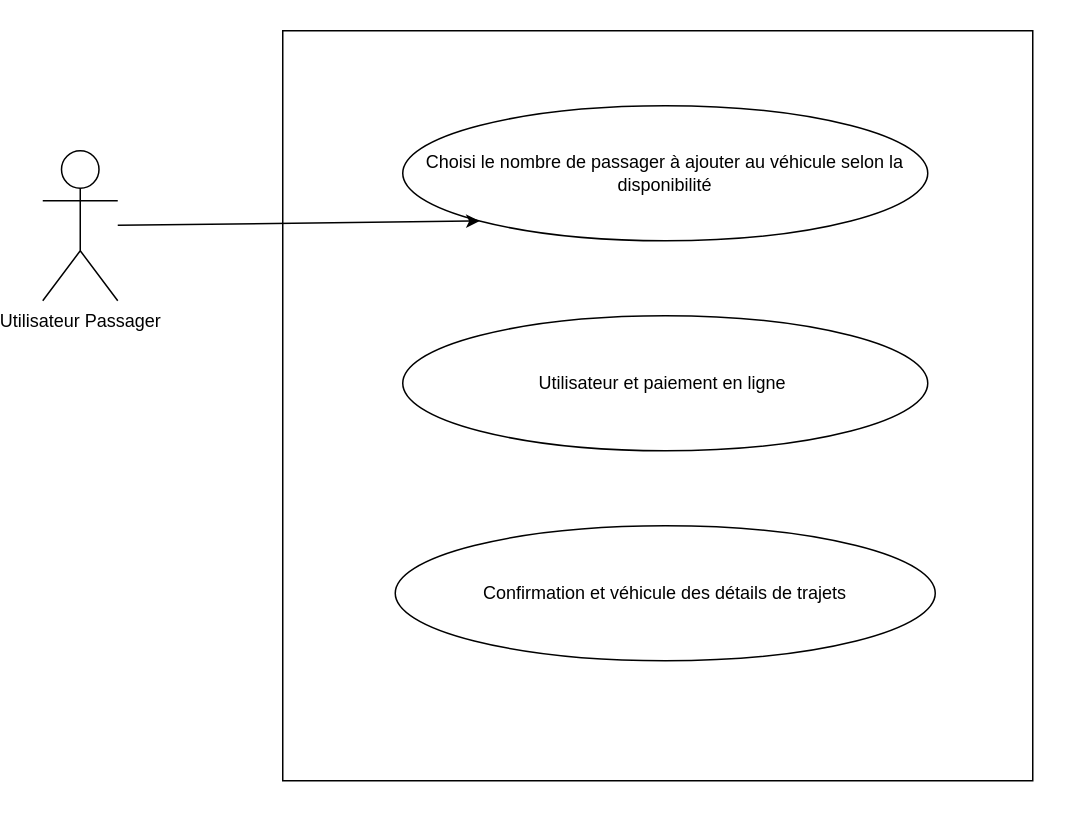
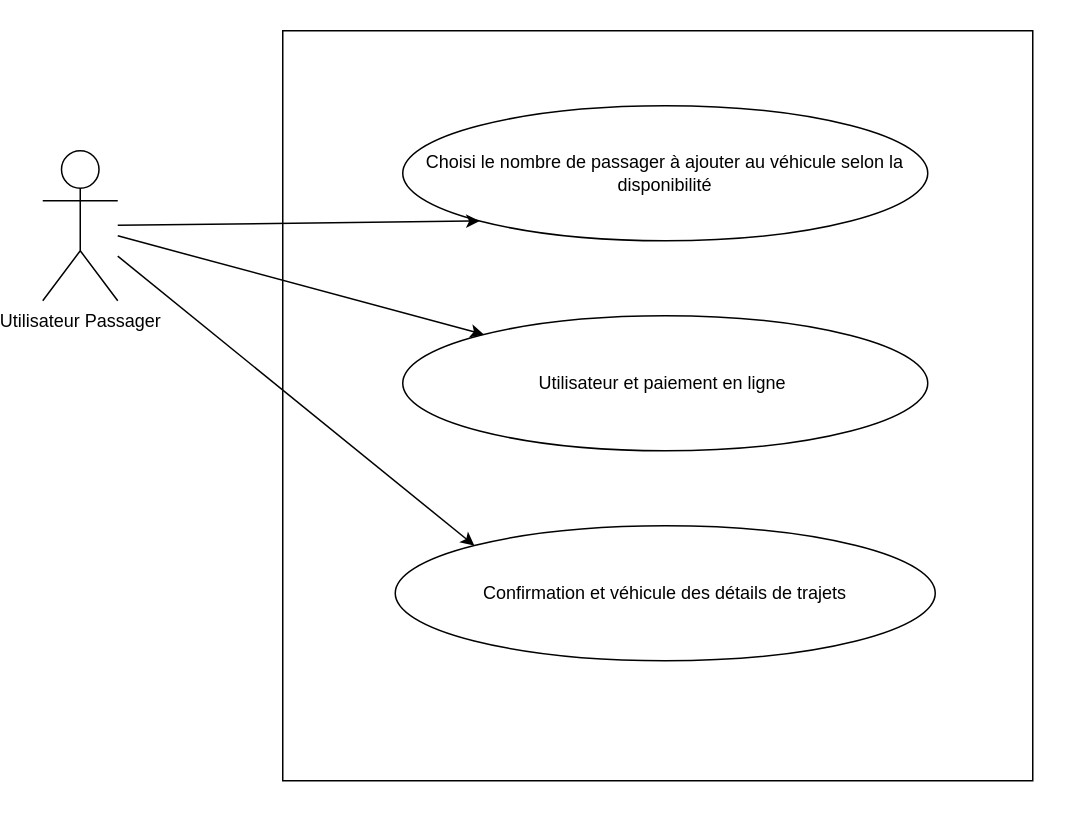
edge "Utilisateur Passager" -> "Utilisateur et paiement en ligne": added
edge "Utilisateur Passager" -> "Confirmation et véhicule des détails de trajets": added
